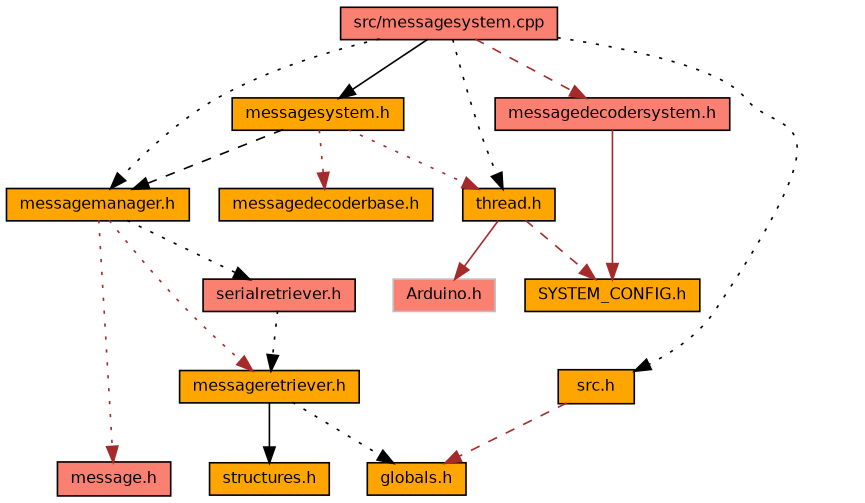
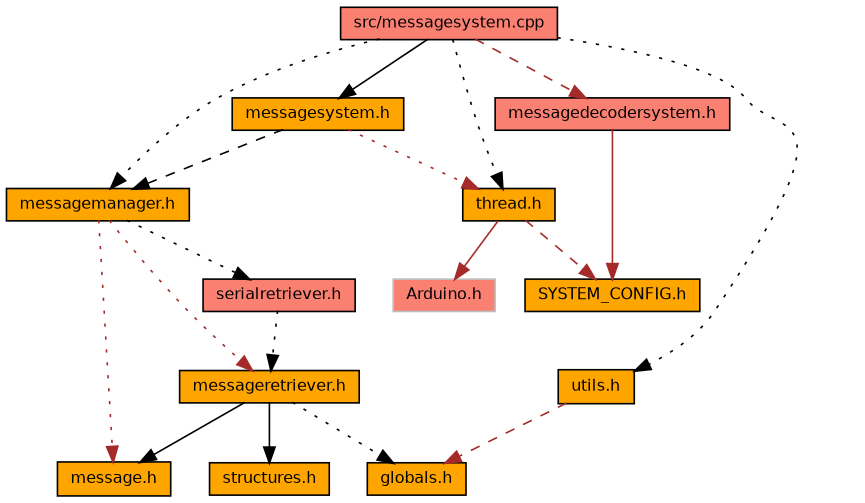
node "messagedecoderbase.h": removed
node "src.h": label "src.h" -> "utils.h"
edge "messageretriever.h" -> "message.h": added
node "message.h": fillcolor salmon -> orange
